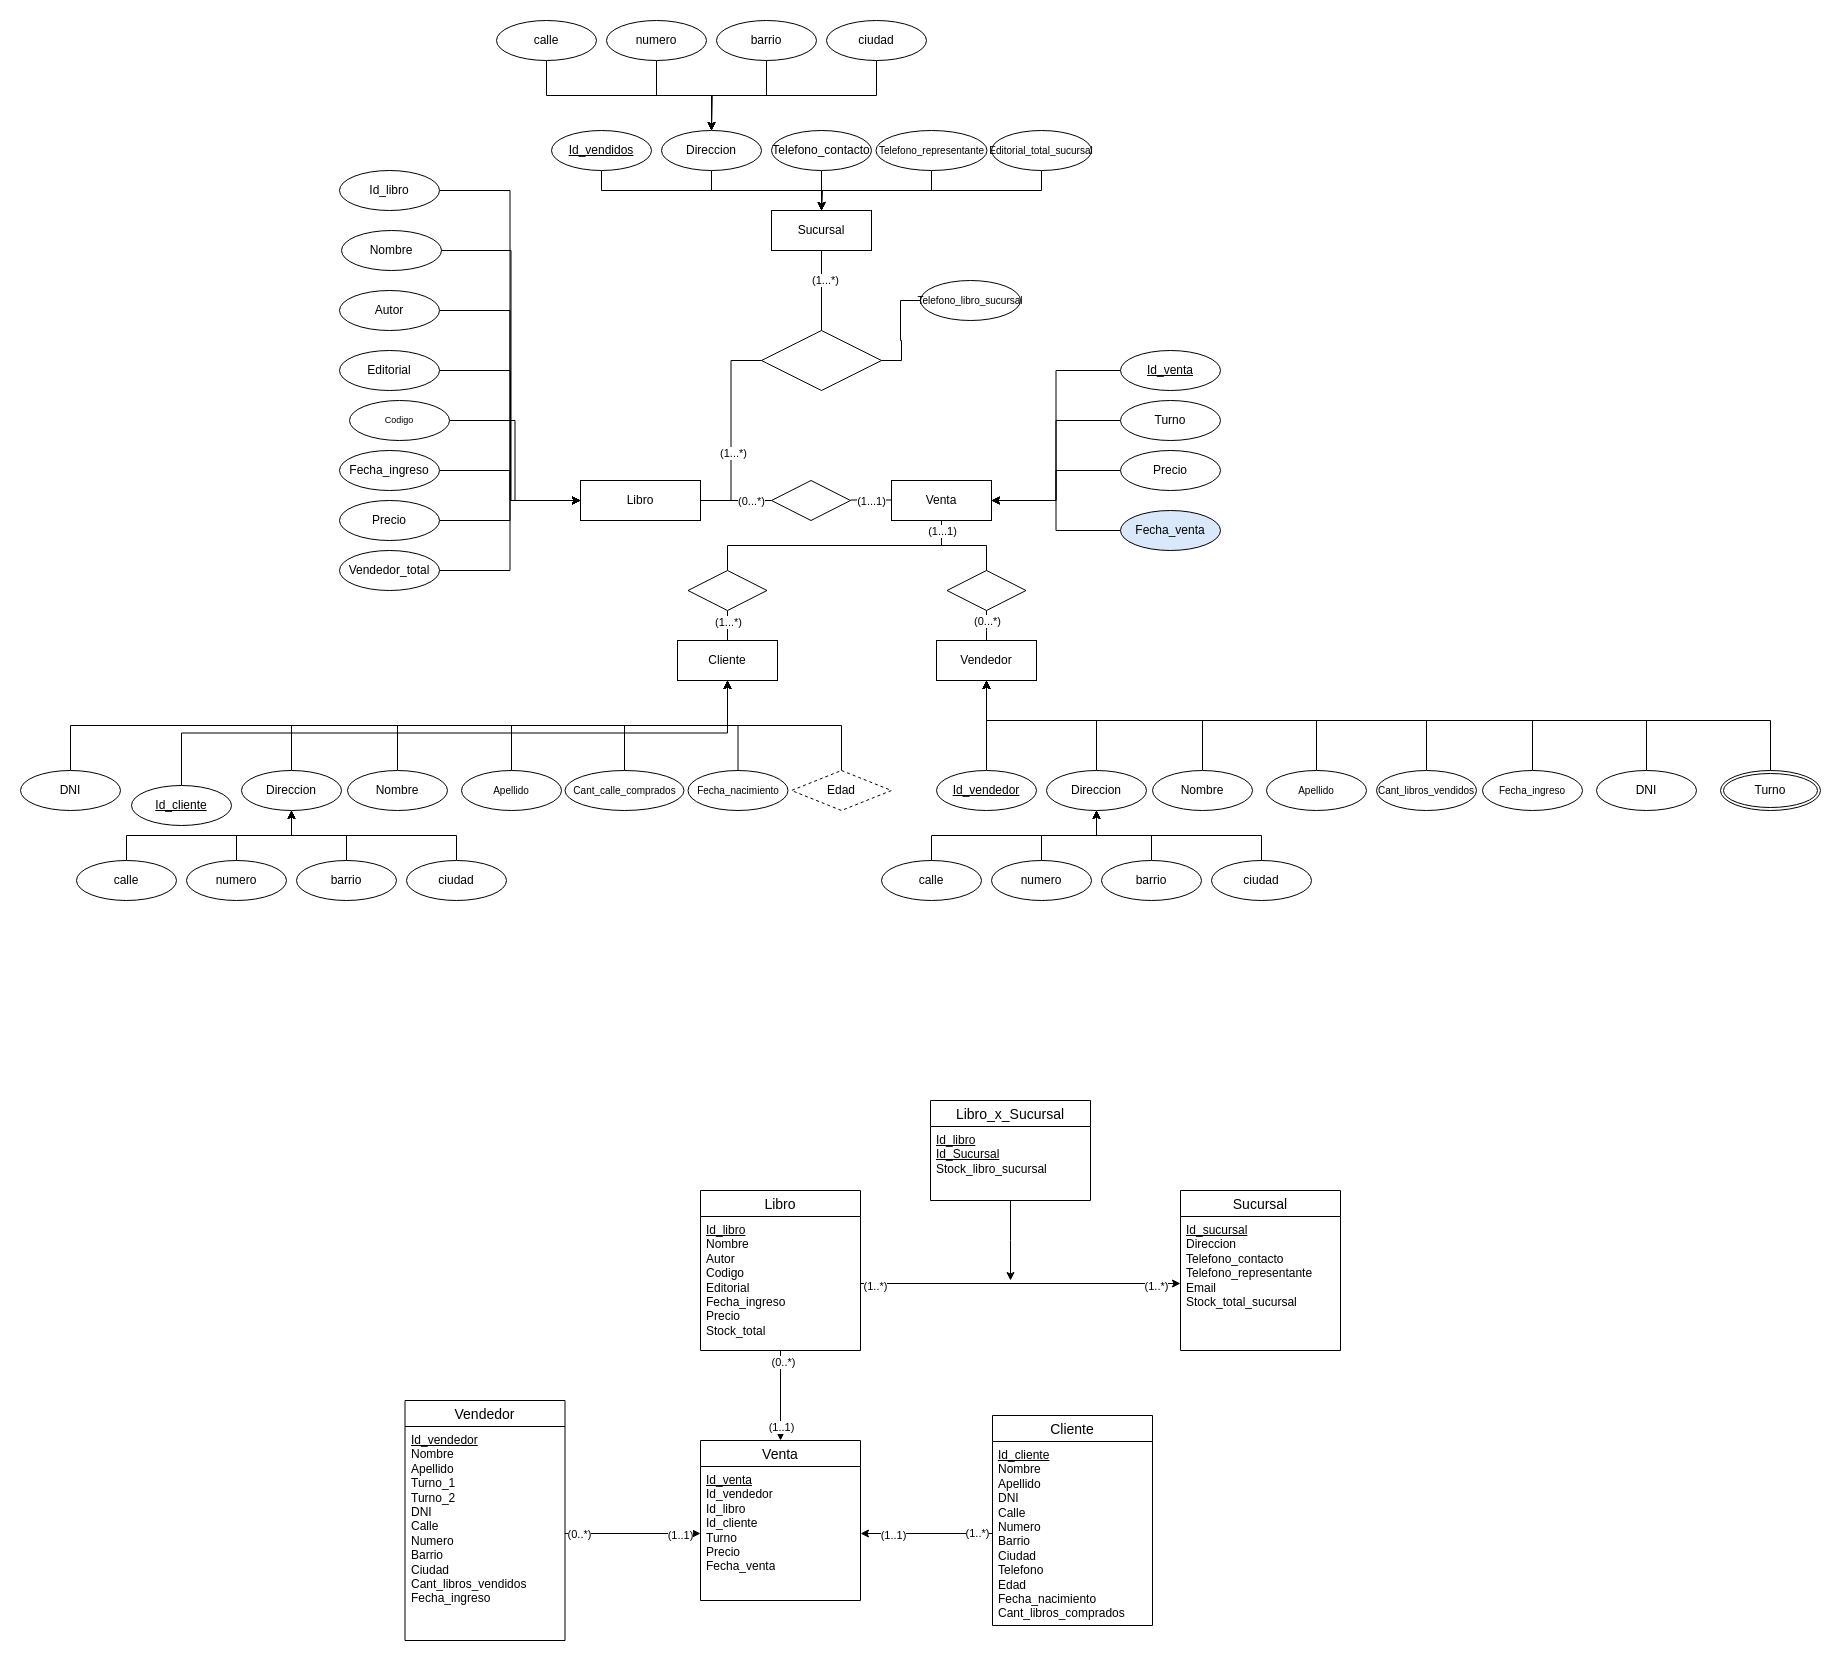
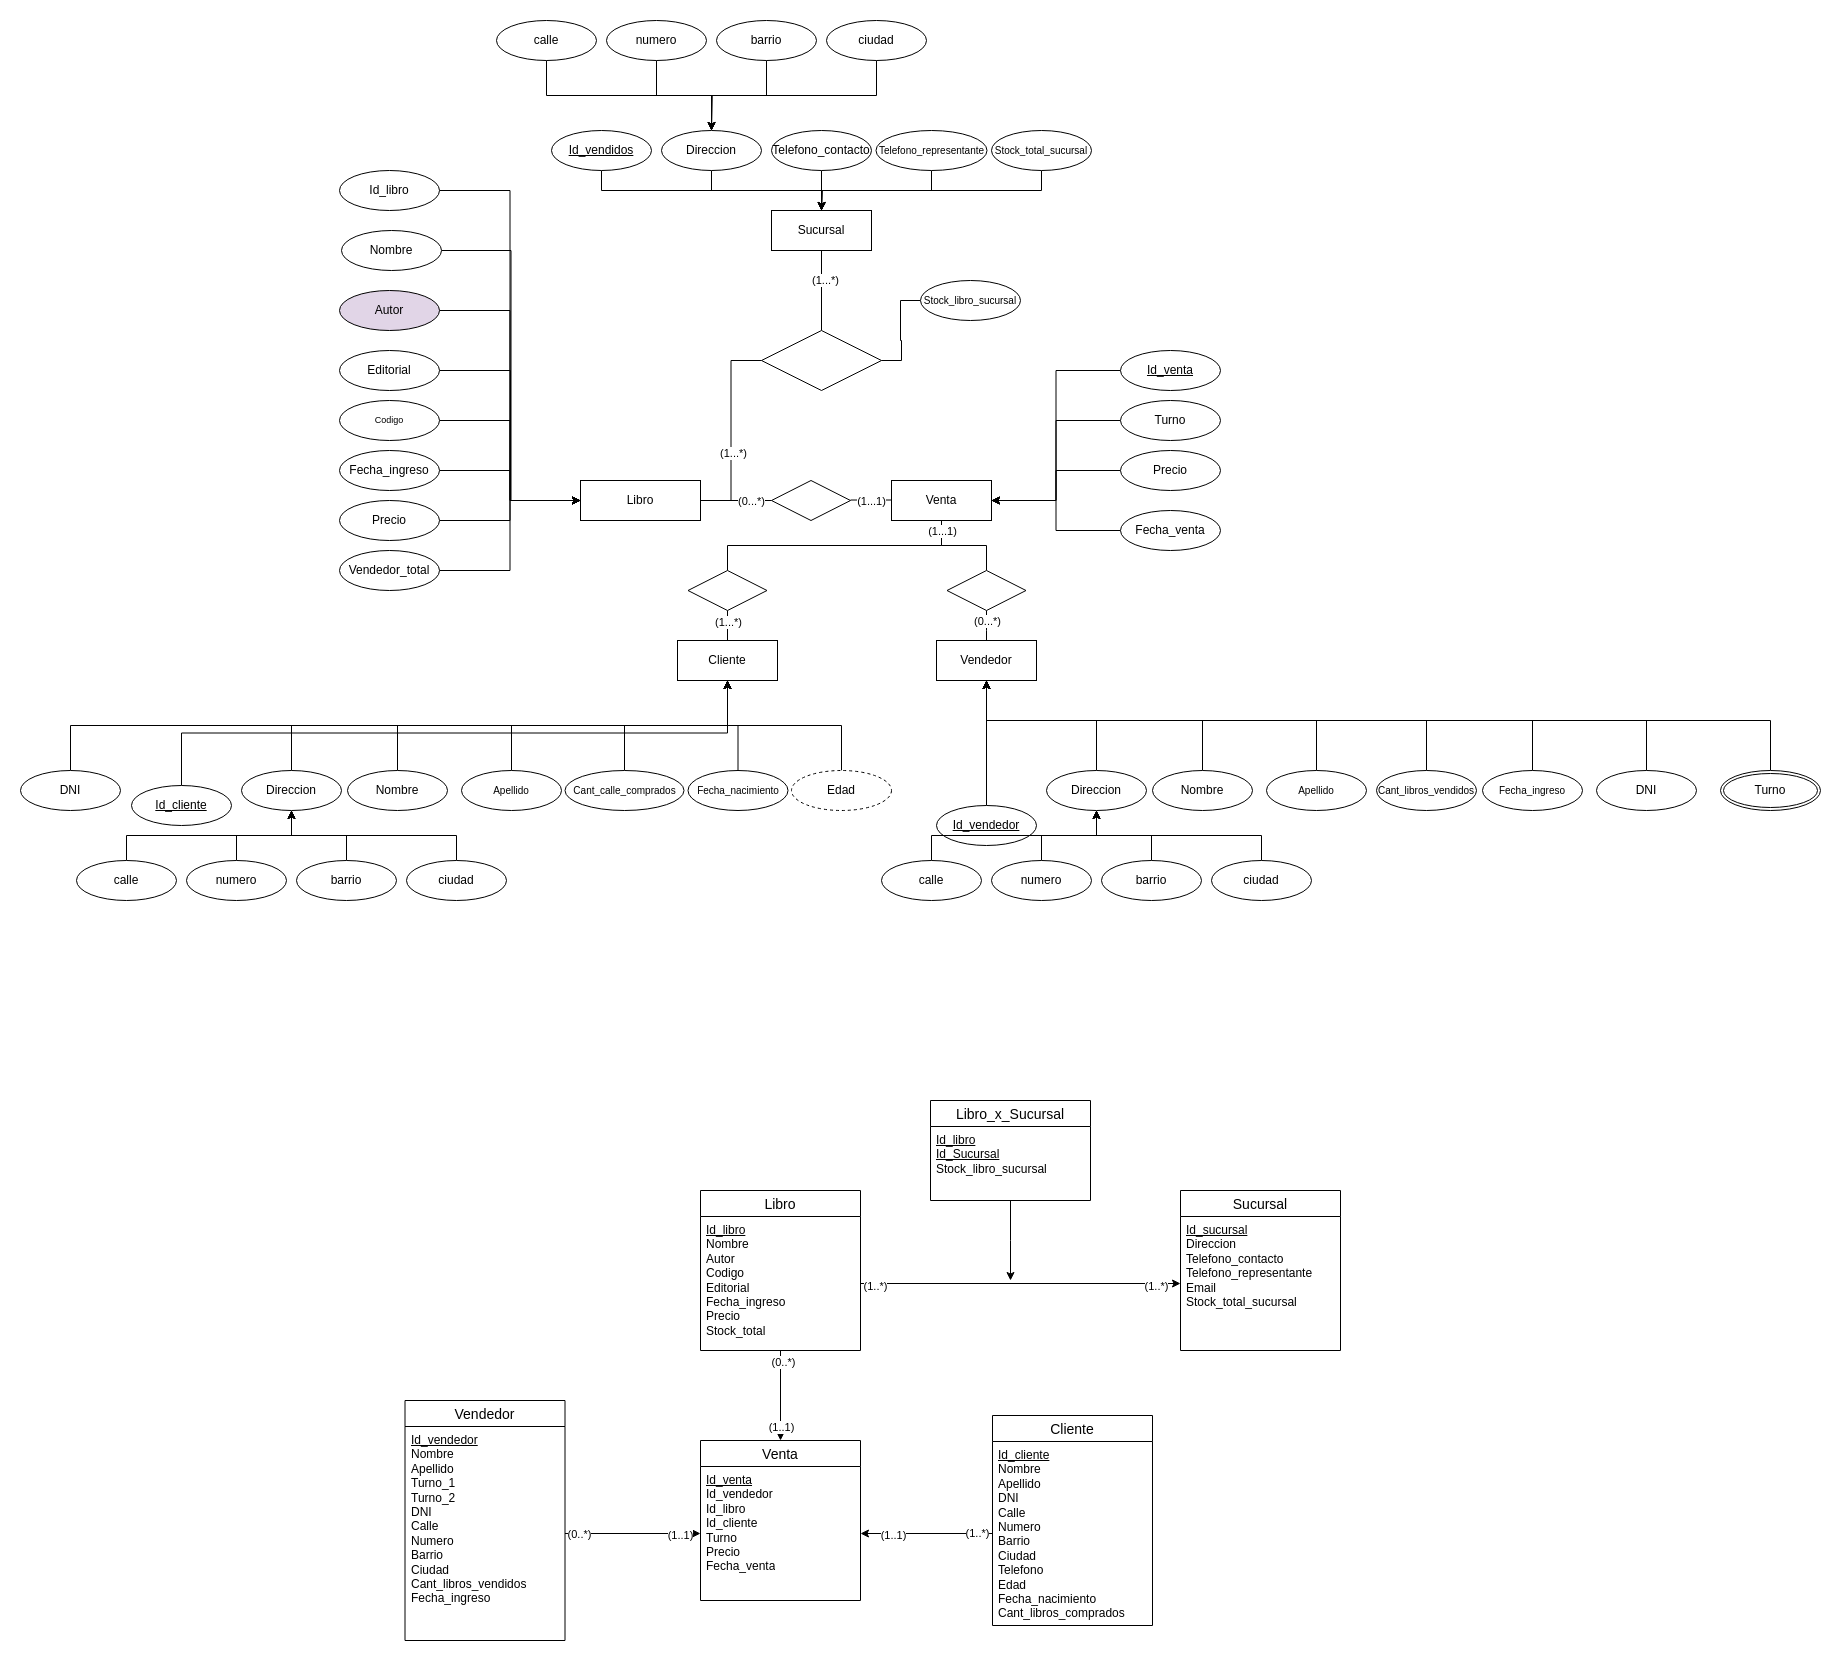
node "Editorial_total_sucursal": label "Editorial_total_sucursal" -> "Stock_total_sucursal"
node "Telefono_libro_sucursal": label "Telefono_libro_sucursal" -> "Stock_libro_sucursal"
node "Autor": fillcolor #ffffff -> #e1d5e7
node "Codigo": moved (400, 421) -> (390, 421)
node "Fecha_venta": fillcolor #dae8fc -> #ffffff
node "Edad": shape diamond -> ellipse
node "Id_vendedor": moved (987, 791) -> (987, 826)
